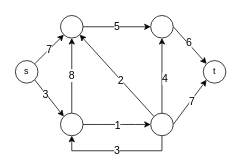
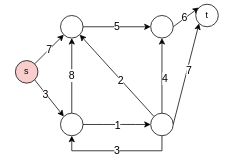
node "s": fillcolor #ffffff -> #f8cecc
node "t": moved (214, 72) -> (207, 15)
